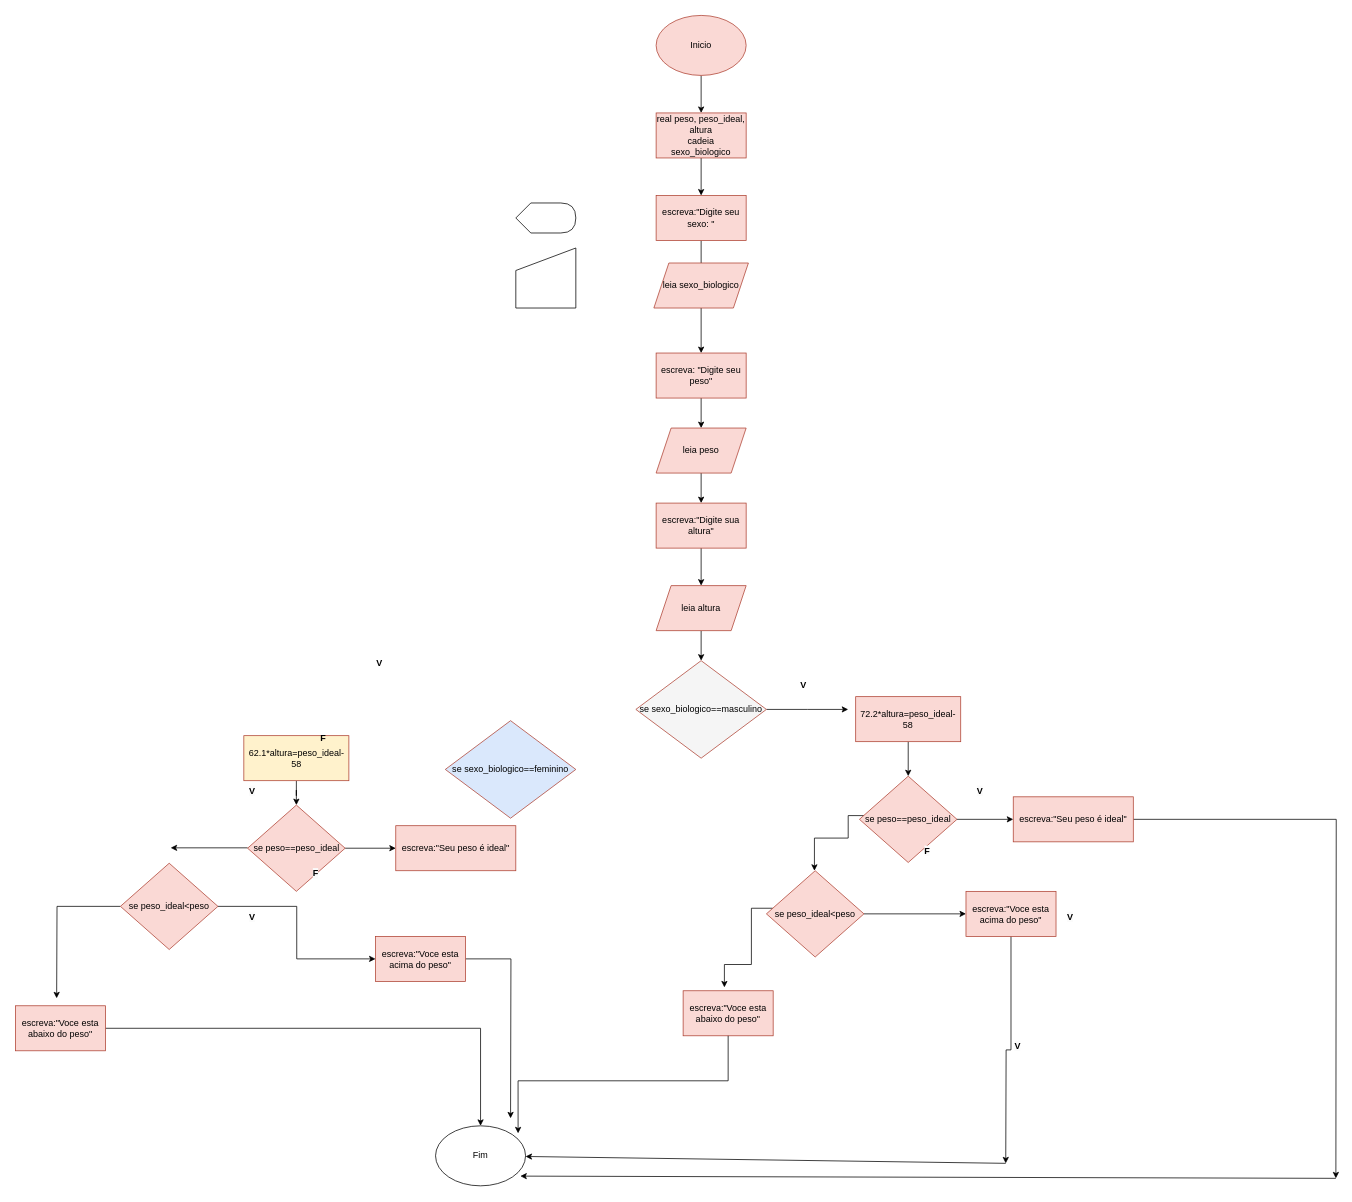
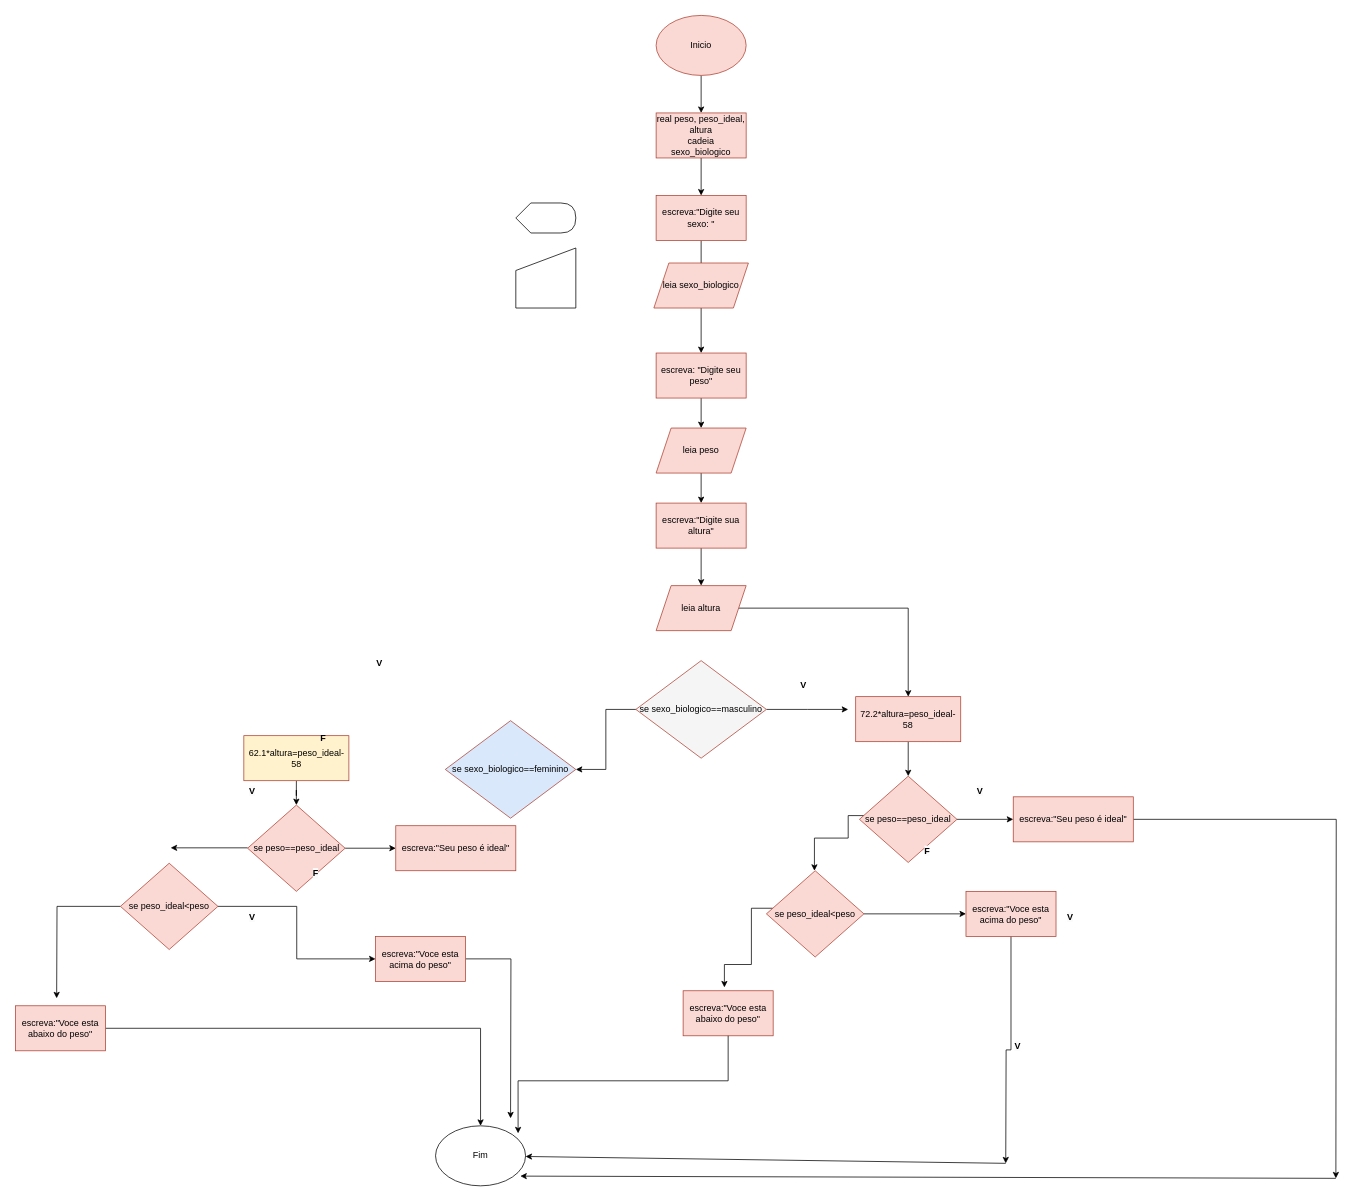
edge "leia altura" -> "se sexo_biologico==masculino": now "leia altura" -> "72.2*altura=peso_ideal-58"
edge "se sexo_biologico==masculino" -> "se sexo_biologico==feminino": added
